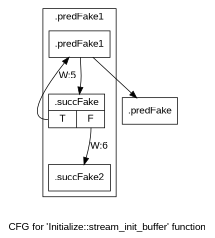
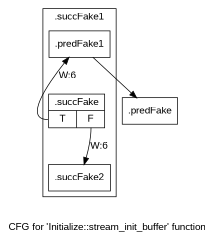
cluster ".predFake1": label ".predFake1" -> ".succFake1"
edge ".predFake1" -> ".succFake": removed
edge ".succFake" -> ".predFake1": label "W:5" -> "W:6"
